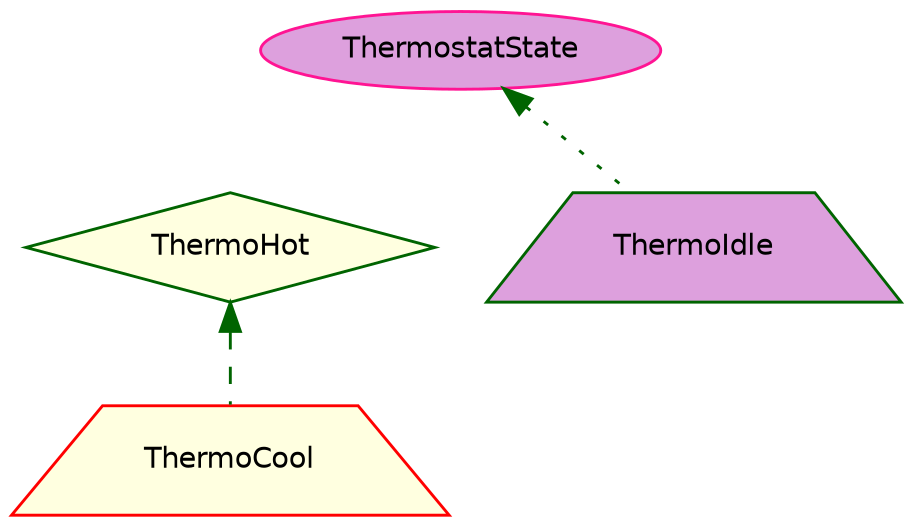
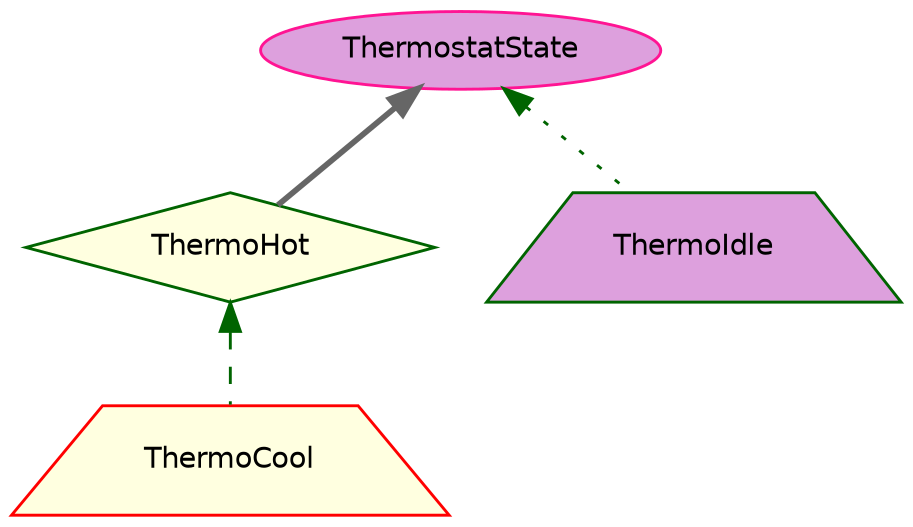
edge "ThermoHot" -> "ThermostatState": added
